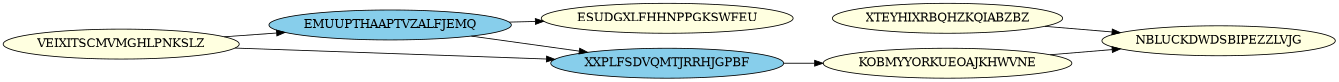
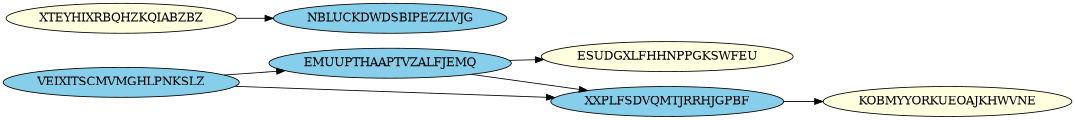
node "NBLUCKDWDSBIPEZZLVJG": fillcolor lightyellow -> skyblue
node "VEIXITSCMVMGHLPNKSLZ": fillcolor lightyellow -> skyblue
edge "KOBMYYORKUEOAJKHWVNE" -> "NBLUCKDWDSBIPEZZLVJG": removed
